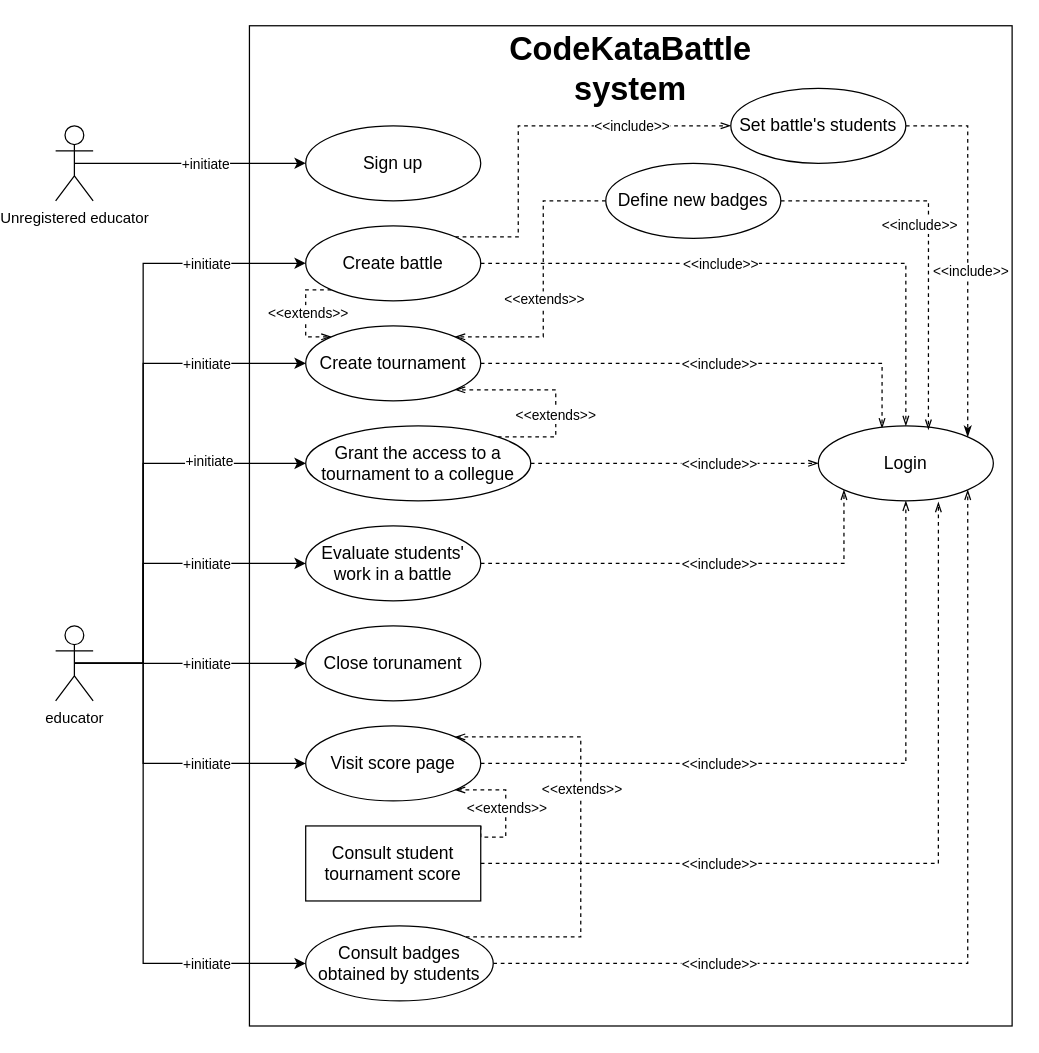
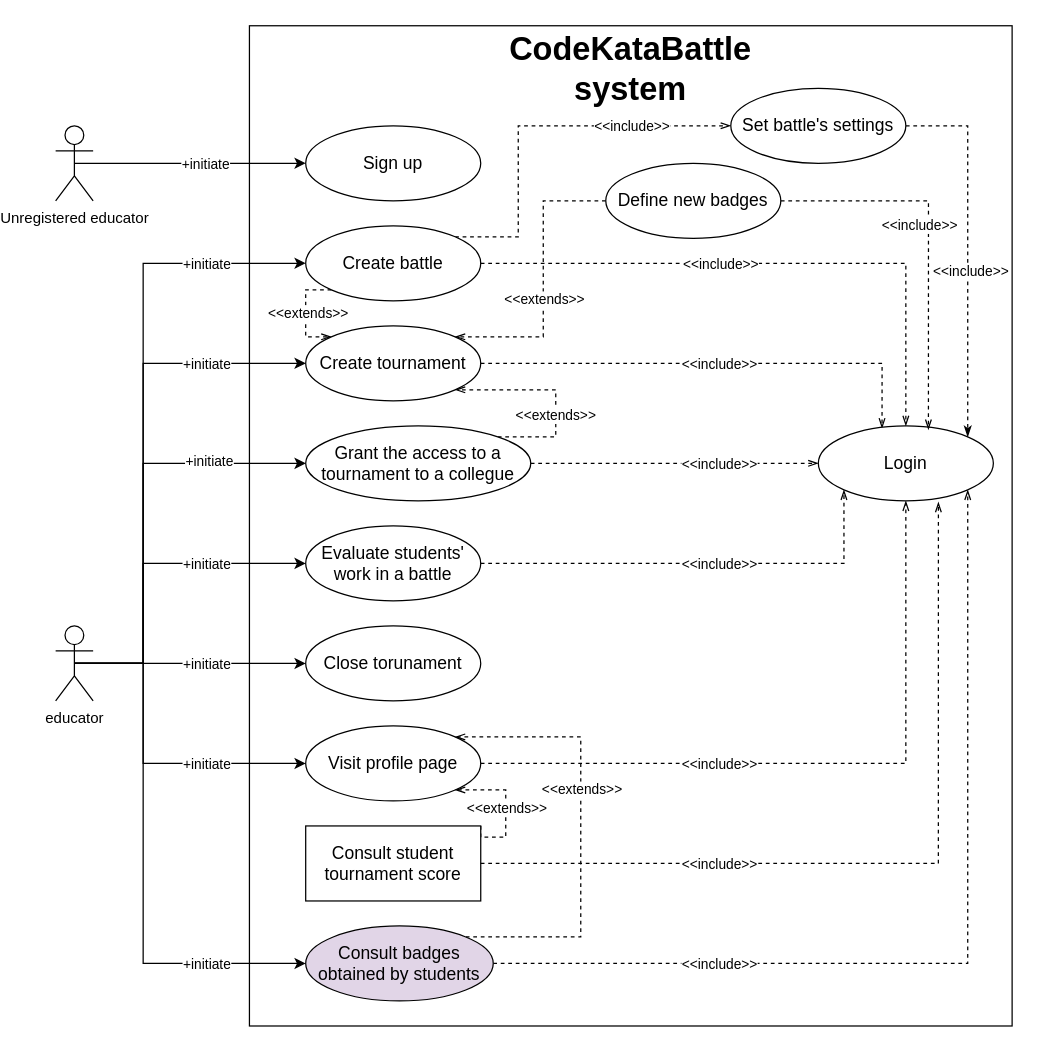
node "Set battle's students": label "Set battle's students" -> "Set battle's settings"
node "Visit score page": label "Visit score page" -> "Visit profile page"
node "Consult badges obtained by students": fillcolor #ffffff -> #e1d5e7
